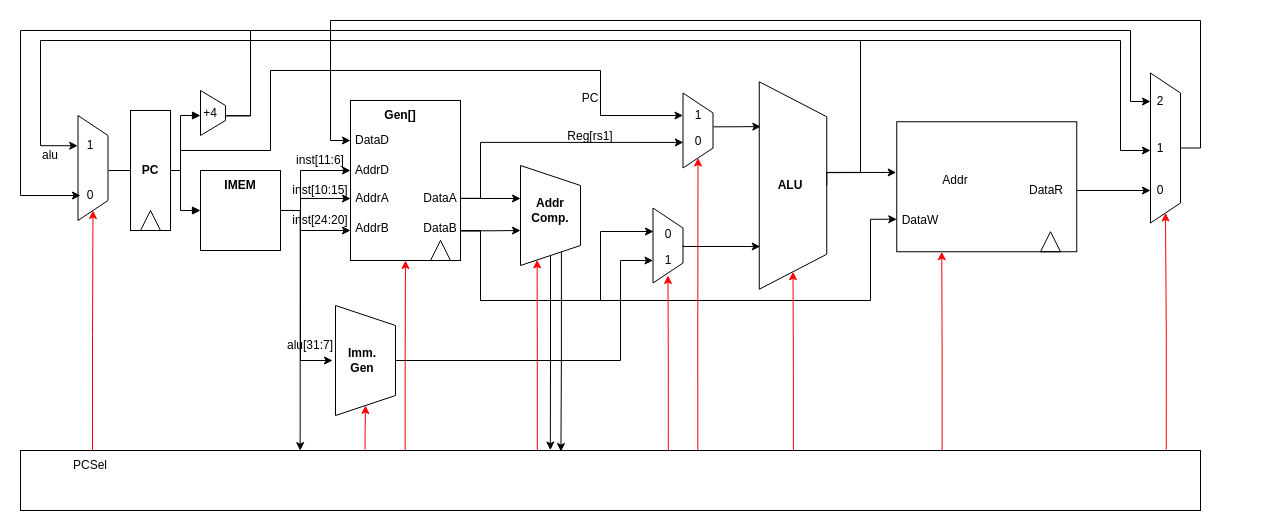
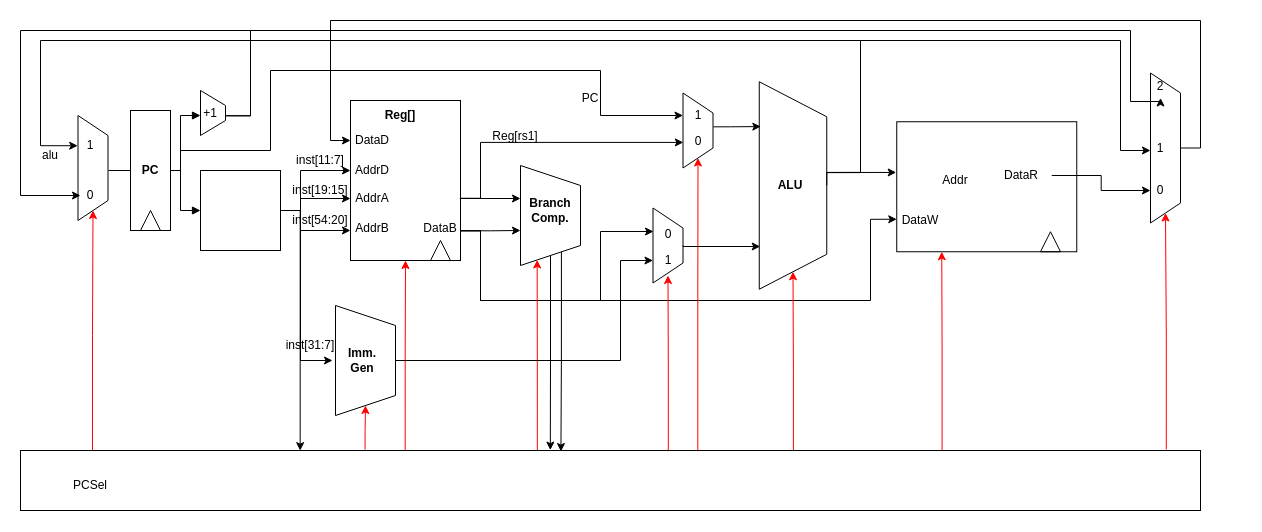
node "2": moved (1161, 102) -> (1161, 87)
node "+4": label "+4" -> "+1"
node "Gen[]": label "Gen[]" -> "Reg[]"
node "Reg[rs1]": moved (591, 137) -> (516, 137)
node "inst[11:6]": label "inst[11:6]" -> "inst[11:7]"
node "IMEM": removed
node "inst[10:15]": label "inst[10:15]" -> "inst[19:15]"
node "DataR": moved (1047, 191) -> (1022, 176)
node "DataA": removed
node "Addr Comp.": label "Addr Comp." -> "Branch Comp."
node "inst[24:20]": label "inst[24:20]" -> "inst[54:20]"
node "alu[31:7]": label "alu[31:7]" -> "inst[31:7]"
node "PCSel": moved (91, 466) -> (91, 486)
